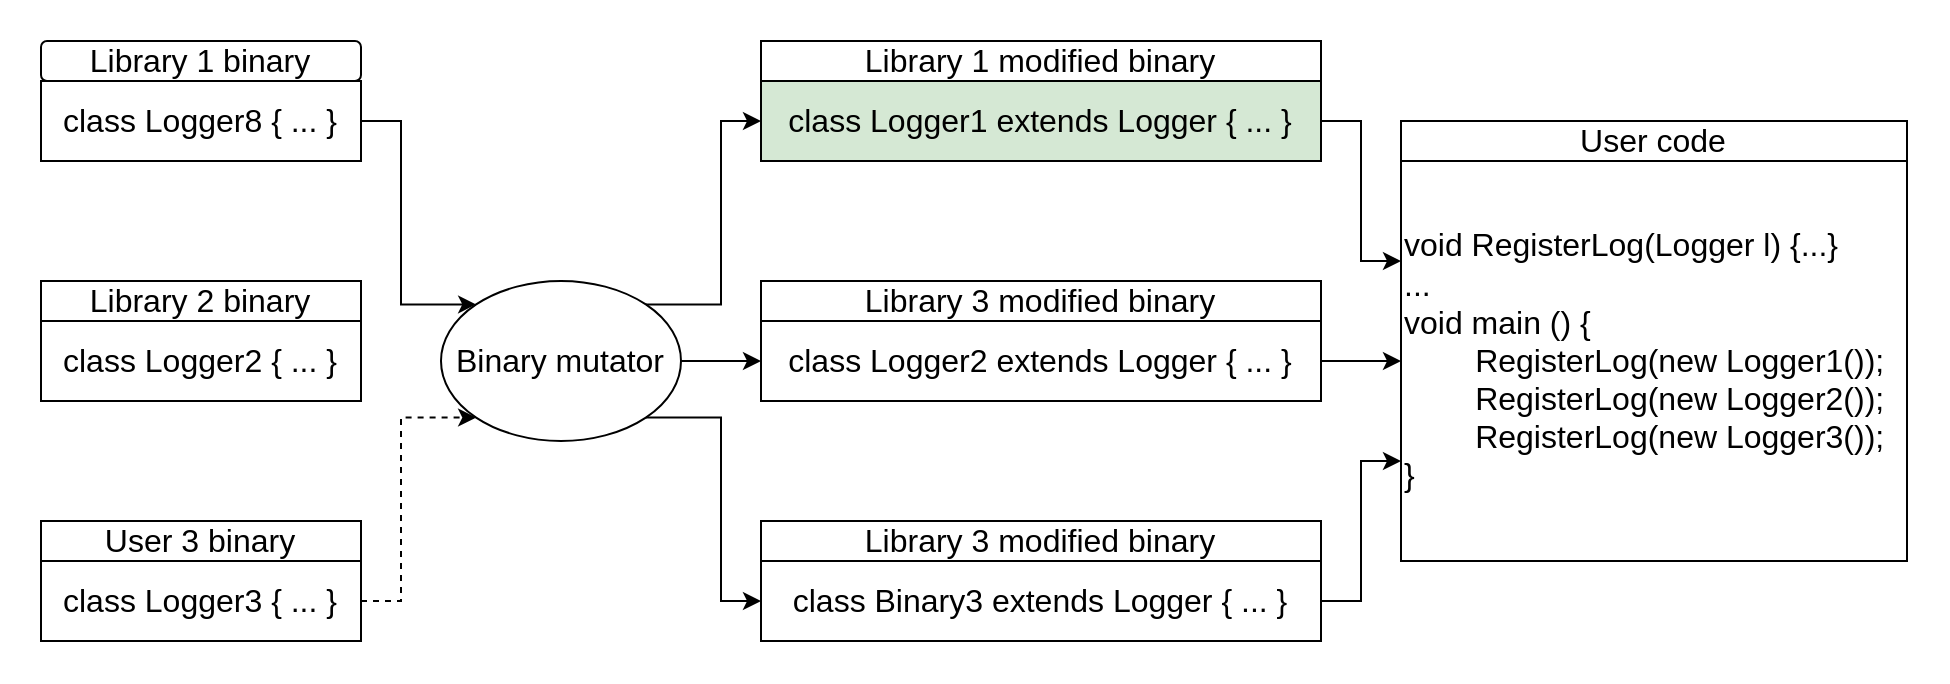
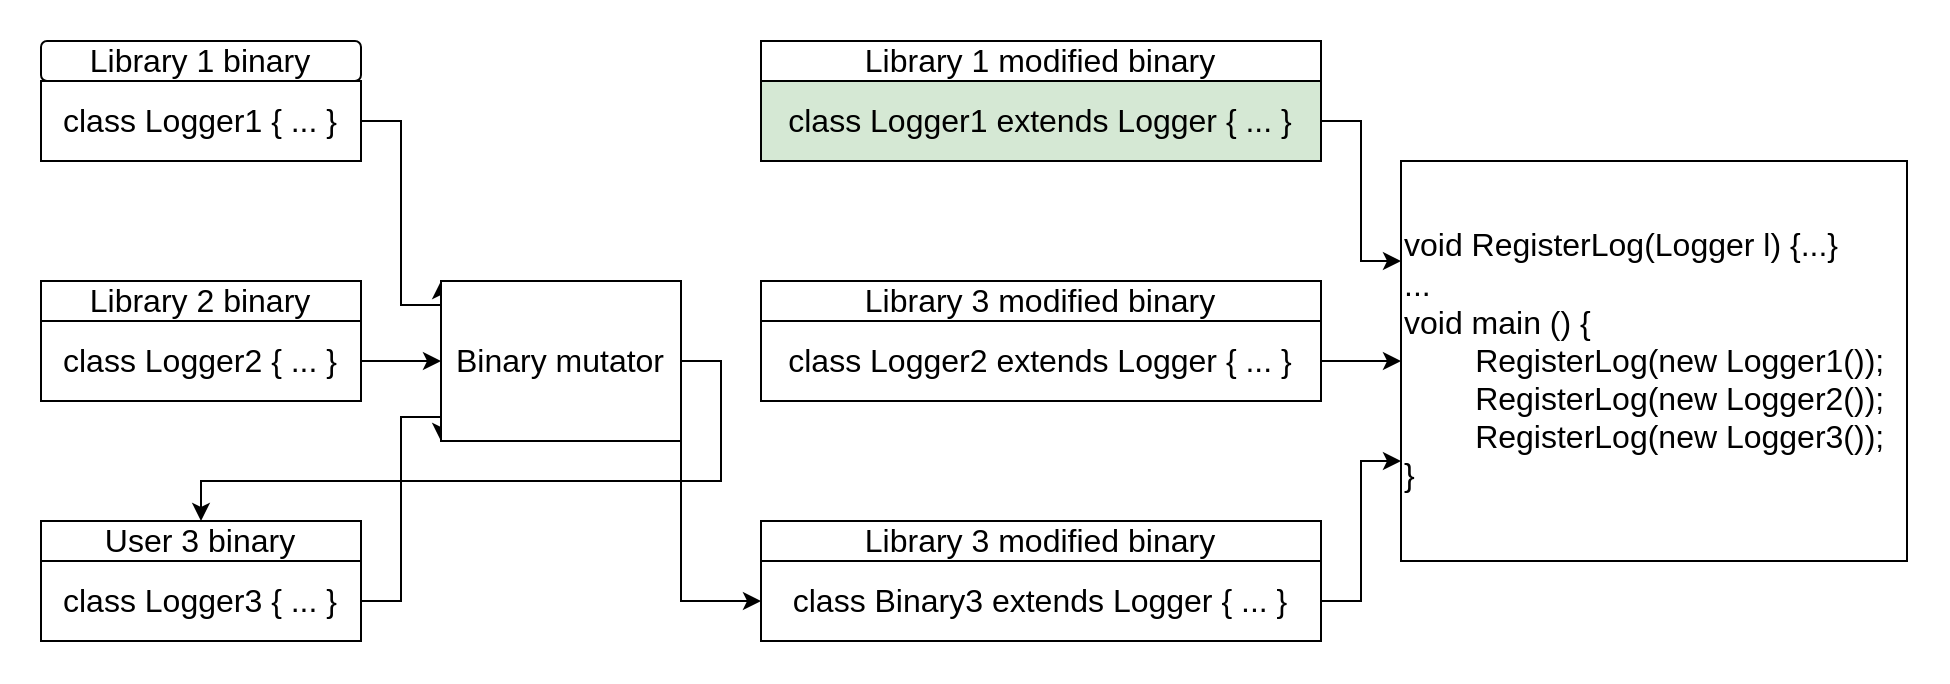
node "class Logger8 { ... }": label "class Logger8 { ... }" -> "class Logger1 { ... }"
node "User code": removed
edge "Binary mutator" -> "class Logger1 extends Logger { ... }": removed
edge "class Logger2 { ... }" -> "Binary mutator": added
node "Binary mutator": shape ellipse -> rectangle
edge "Binary mutator" -> "class Logger2 extends Logger { ... }": now "Binary mutator" -> "User 3 binary"
edge "class Logger3 { ... }" -> "Binary mutator": style dashed -> solid
